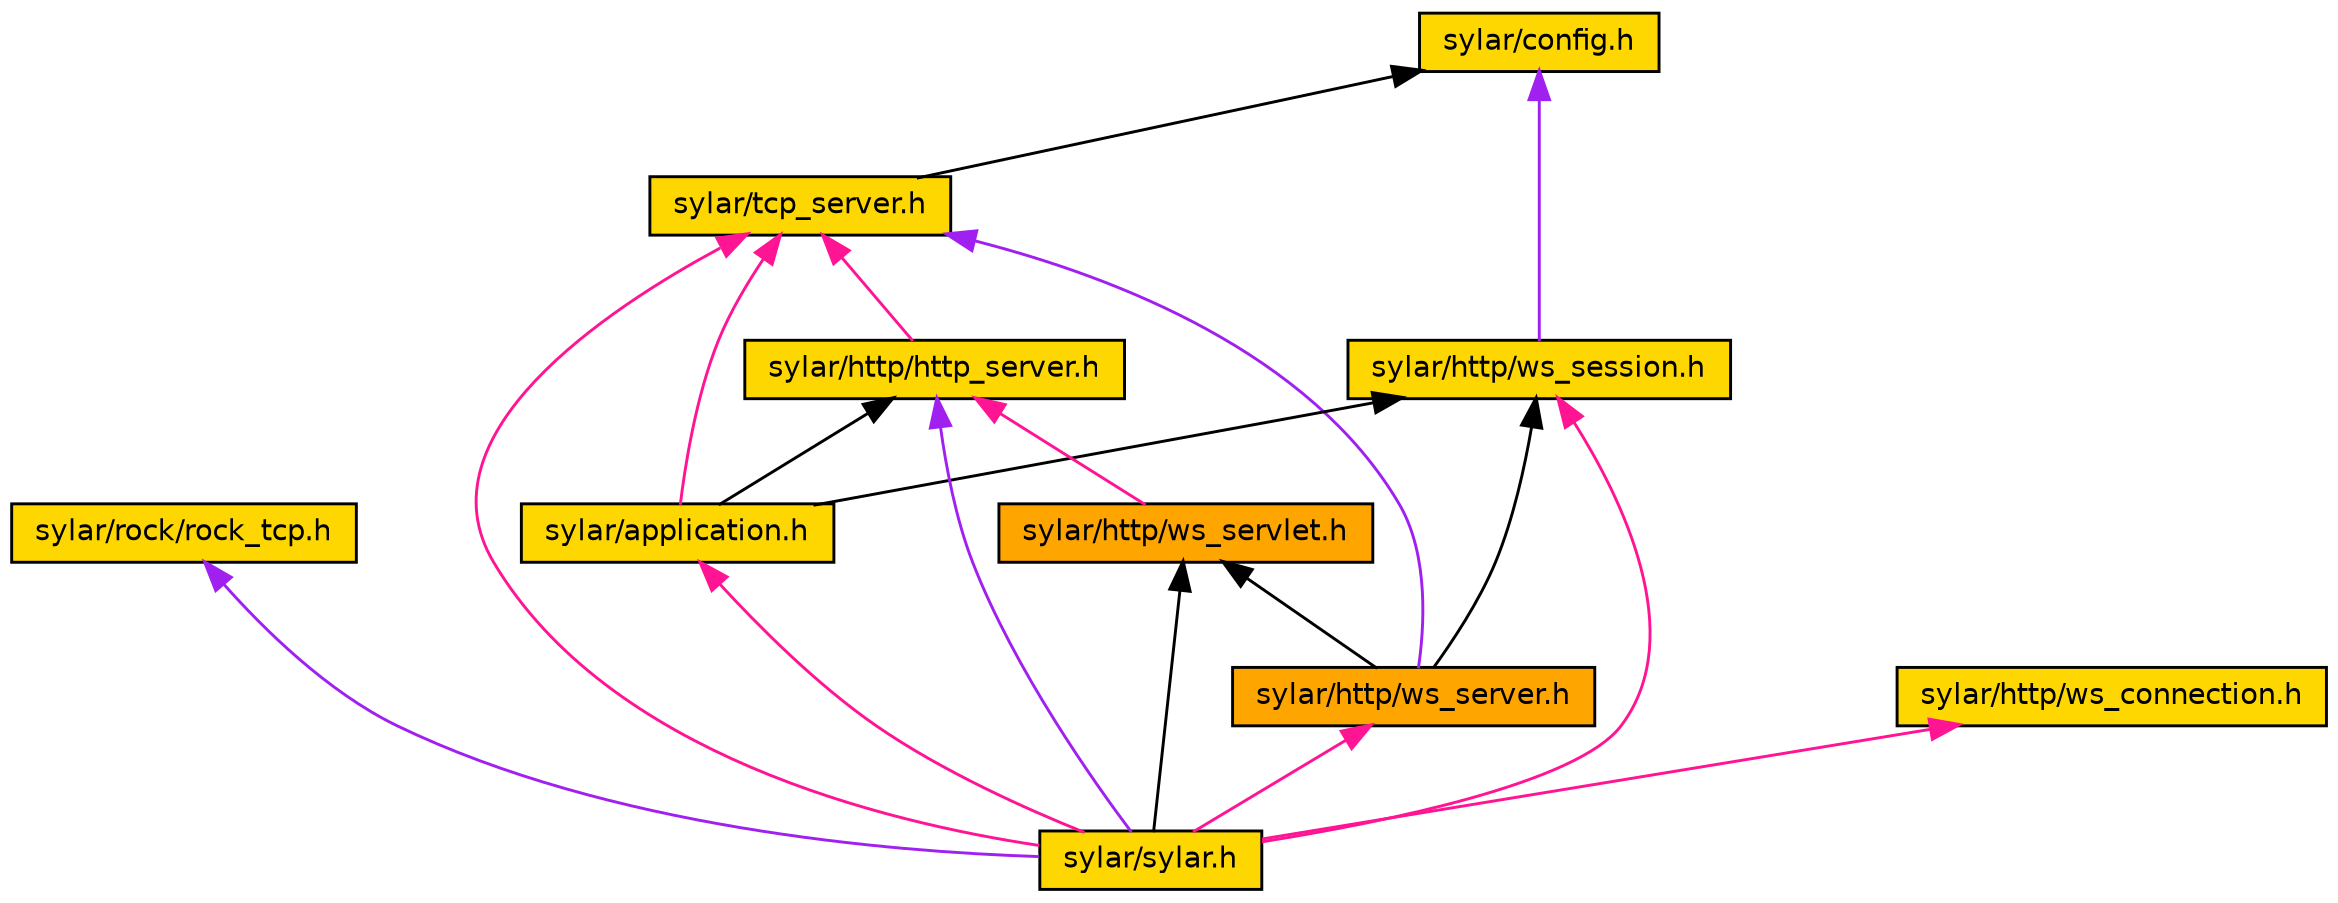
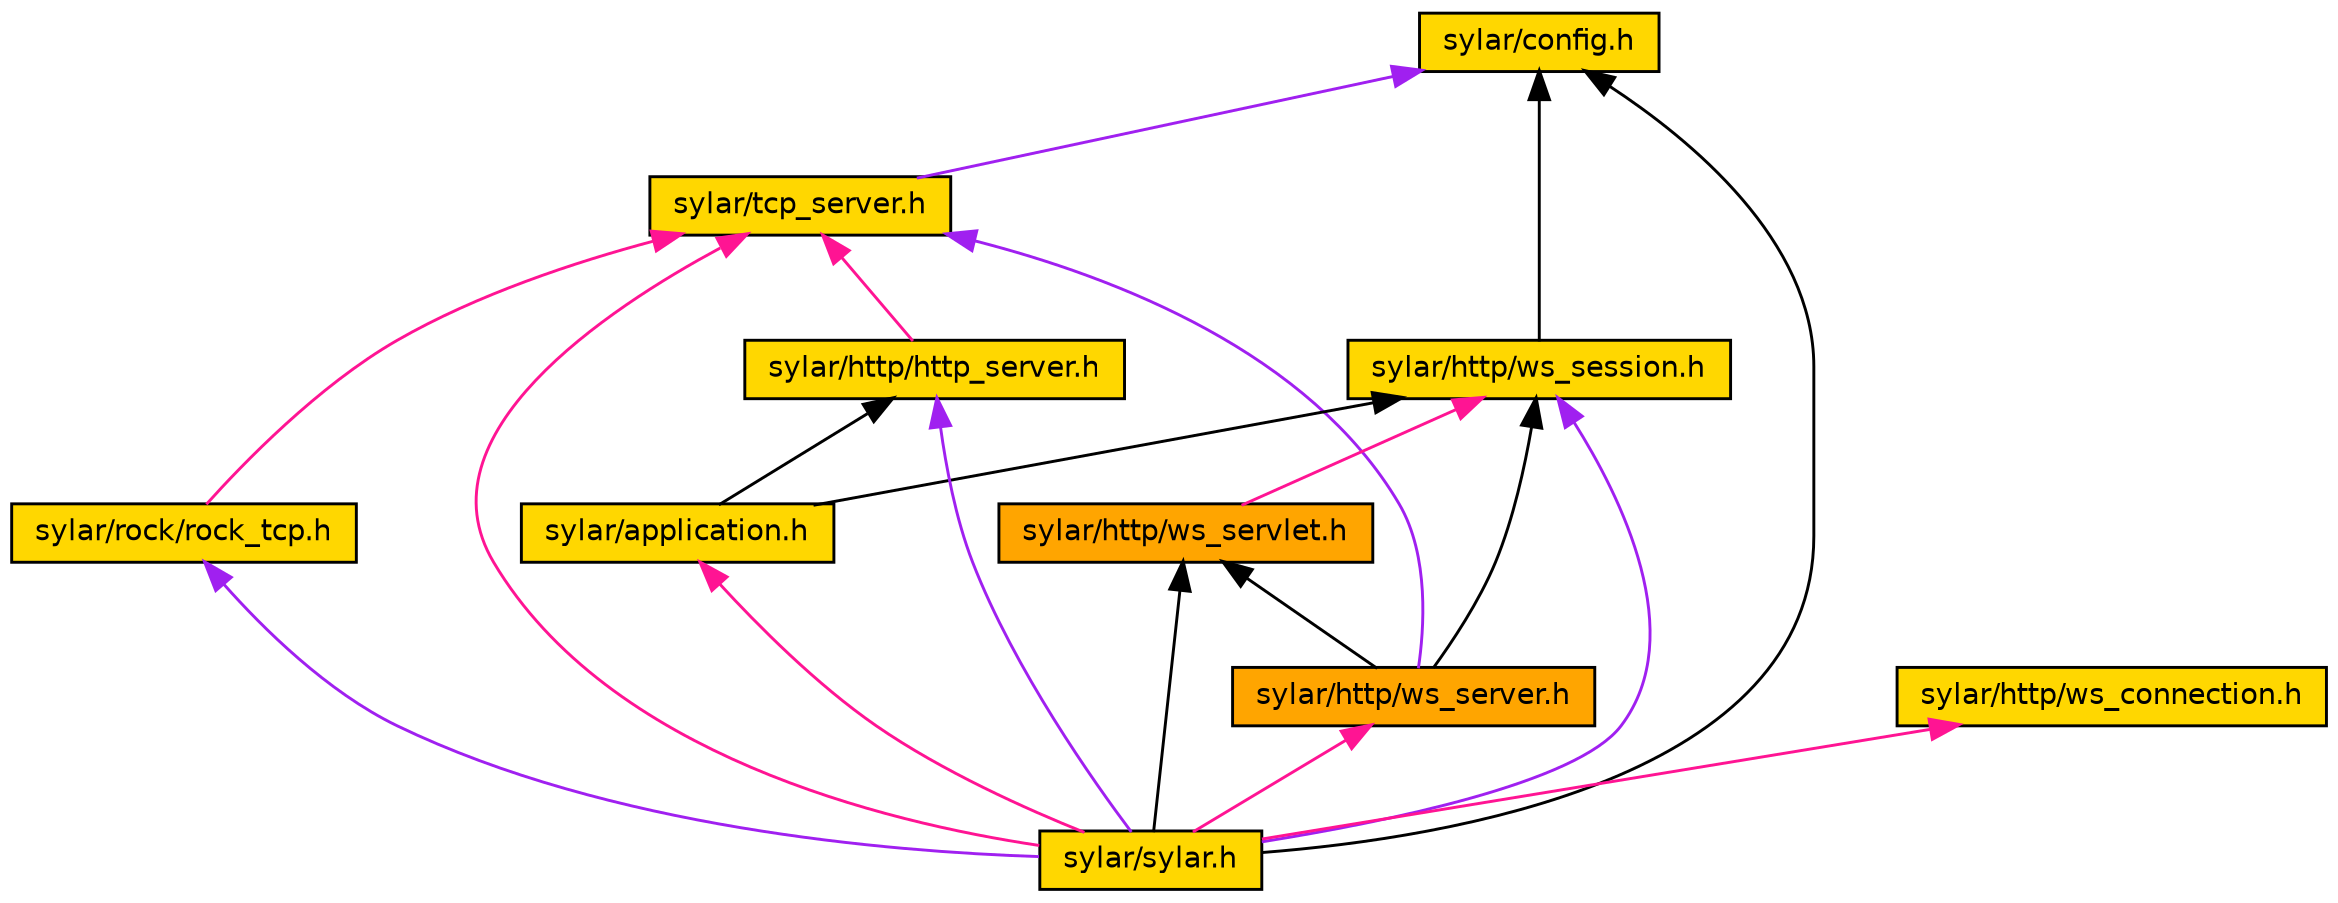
edge "sylar/tcp_server.h" -> "sylar/config.h": color black -> purple
edge "sylar/http/ws_session.h" -> "sylar/config.h": color purple -> black
edge "sylar/application.h" -> "sylar/tcp_server.h": now "sylar/rock/rock_tcp.h" -> "sylar/tcp_server.h"
edge "sylar/http/ws_servlet.h" -> "sylar/http/http_server.h": now "sylar/http/ws_servlet.h" -> "sylar/http/ws_session.h"
edge "sylar/sylar.h" -> "sylar/config.h": added
edge "sylar/sylar.h" -> "sylar/http/ws_session.h": color deeppink -> purple
